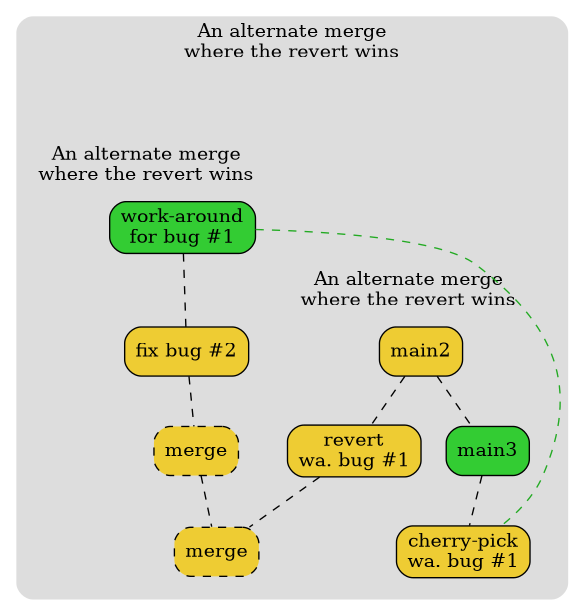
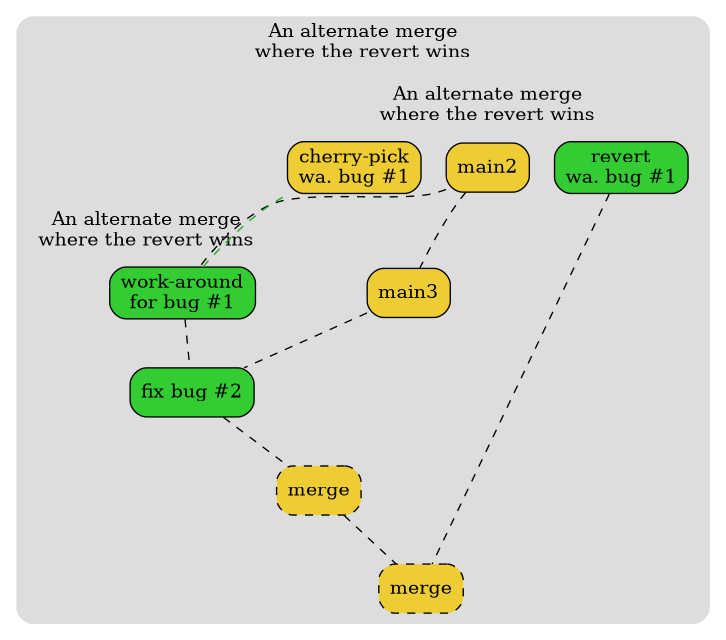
node "fix bug #2": fillcolor #eecc33 -> #33cc33
edge "main2" -- "revert wa. bug #1": now "main2" -- "work-around for bug #1"
node "revert wa. bug #1": fillcolor #eecc33 -> #33cc33
node "main3": fillcolor #33cc33 -> #eecc33
edge "main3" -- "cherry-pick wa. bug #1": now "main3" -- "fix bug #2"
